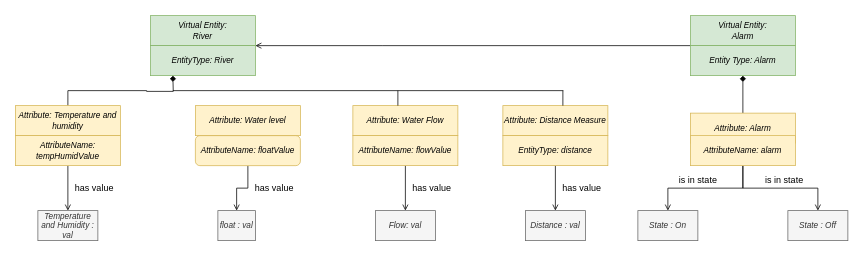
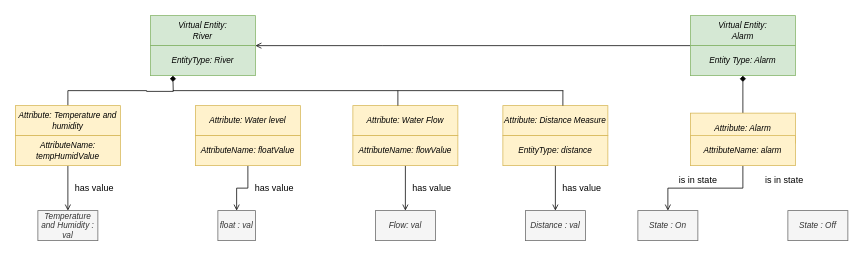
node "AttributeName: floatValue": shape rounded rectangle -> rectangle
edge "AttributeName: alarm" -> "State : Off": removed
